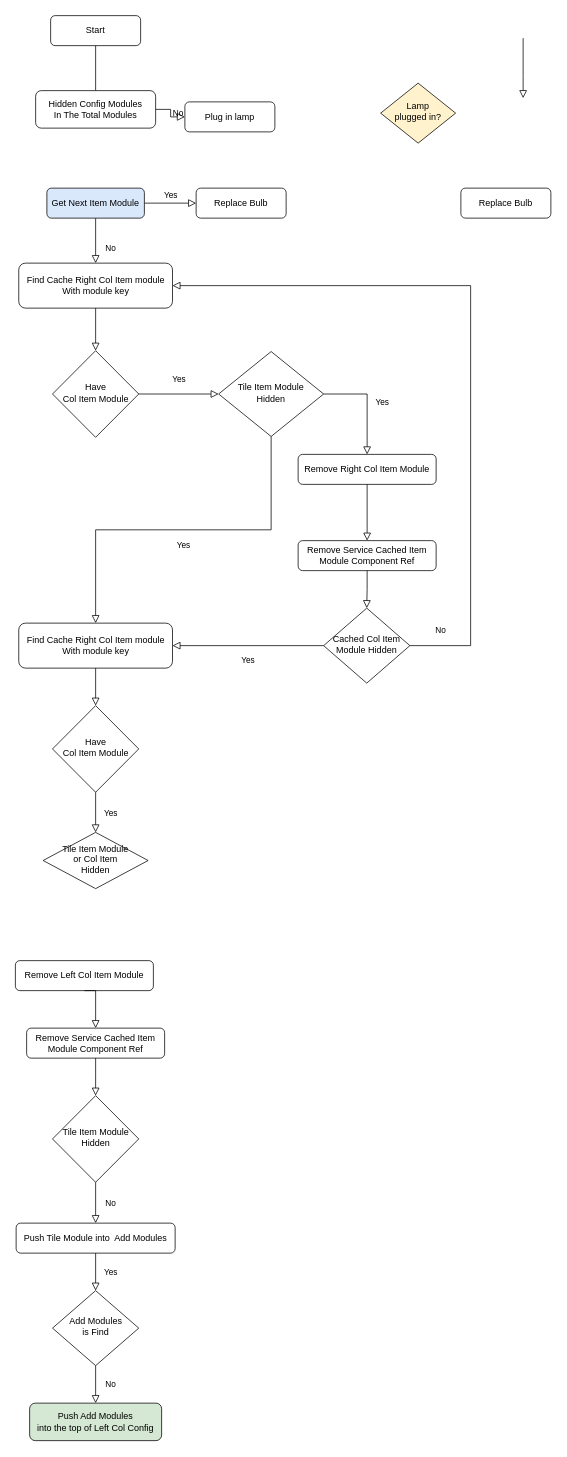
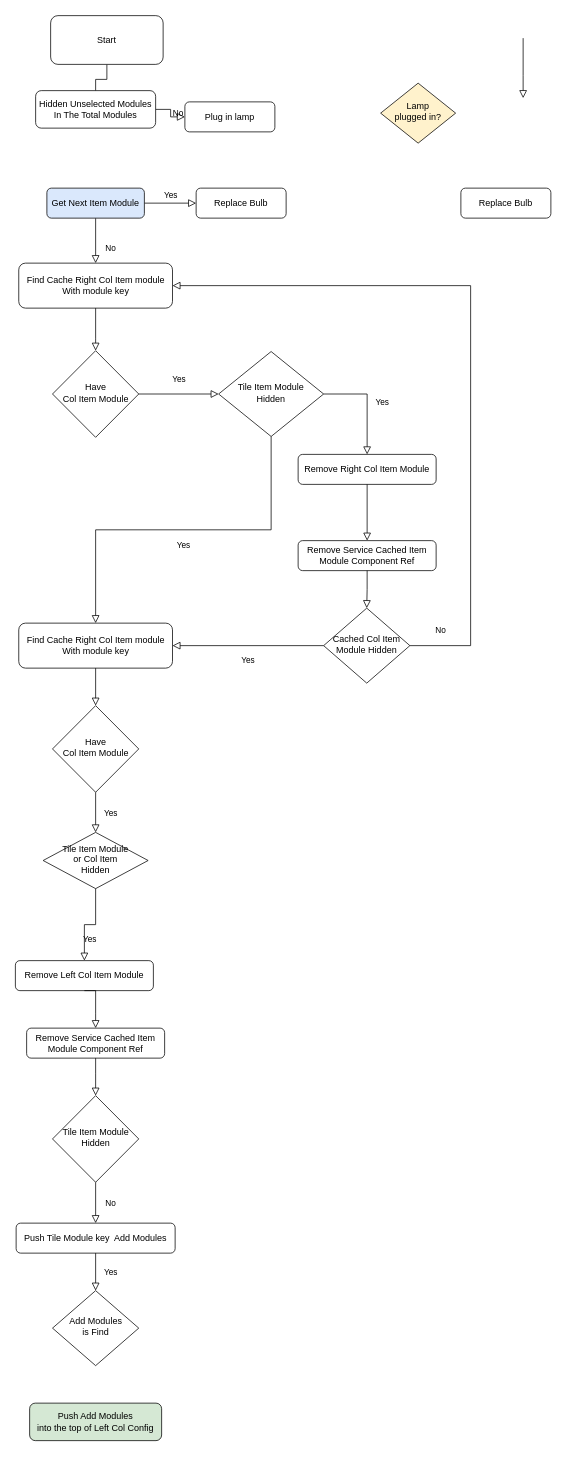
node "Start": size 90x30 -> 113x49
node "Hidden Config Modules In The Total Modules": label "Hidden Config Modules In The Total Modules" -> "Hidden Unselected Modules In The Total Modules"
edge "Tile Item Module or Col Item Hidden" -> "Remove Left Col Item Module": added, label "Yes"
node "Push Tile Module into Add Modules": label "Push Tile Module into Add Modules" -> "Push Tile Module key Add Modules"
edge "Add Modules is Find" -> "Push Add Modules into the top of Left Col Config": removed, label "No"
